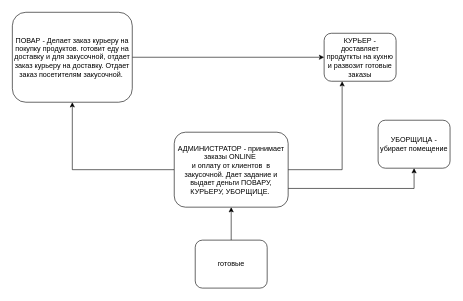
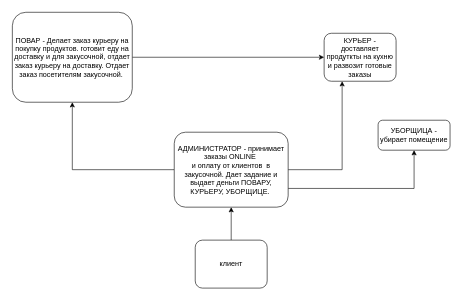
node "УБОРЩИЦА - убирает помещение": size 72x48 -> 72x30
node "готовые": label "готовые" -> "клиент"
